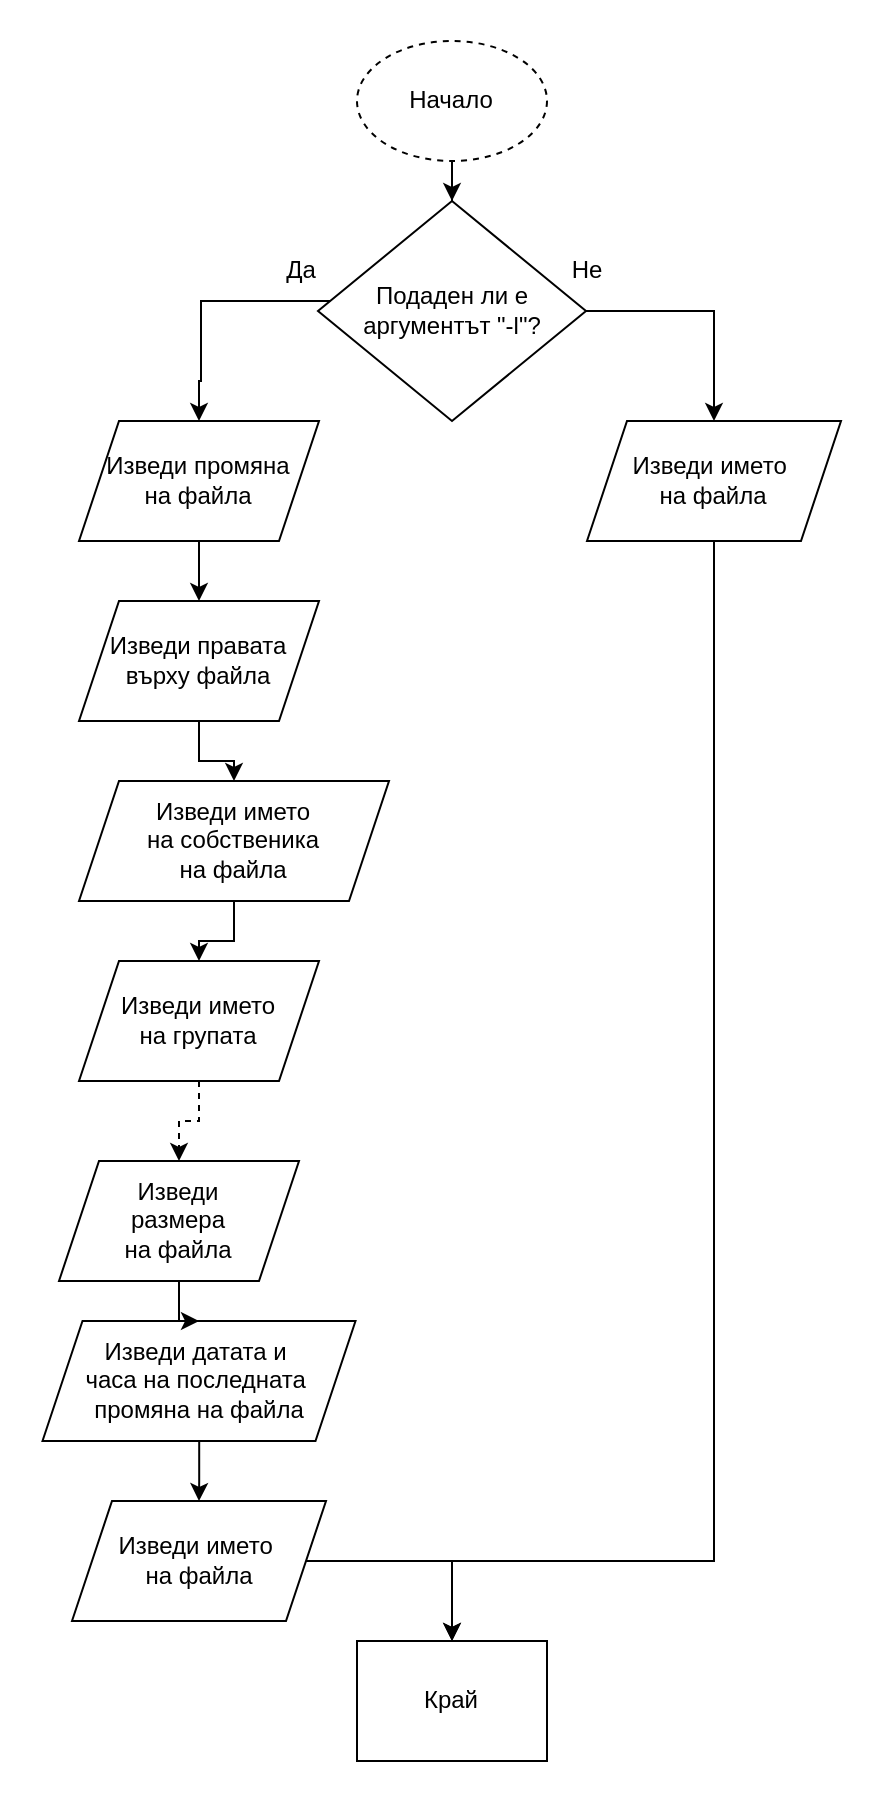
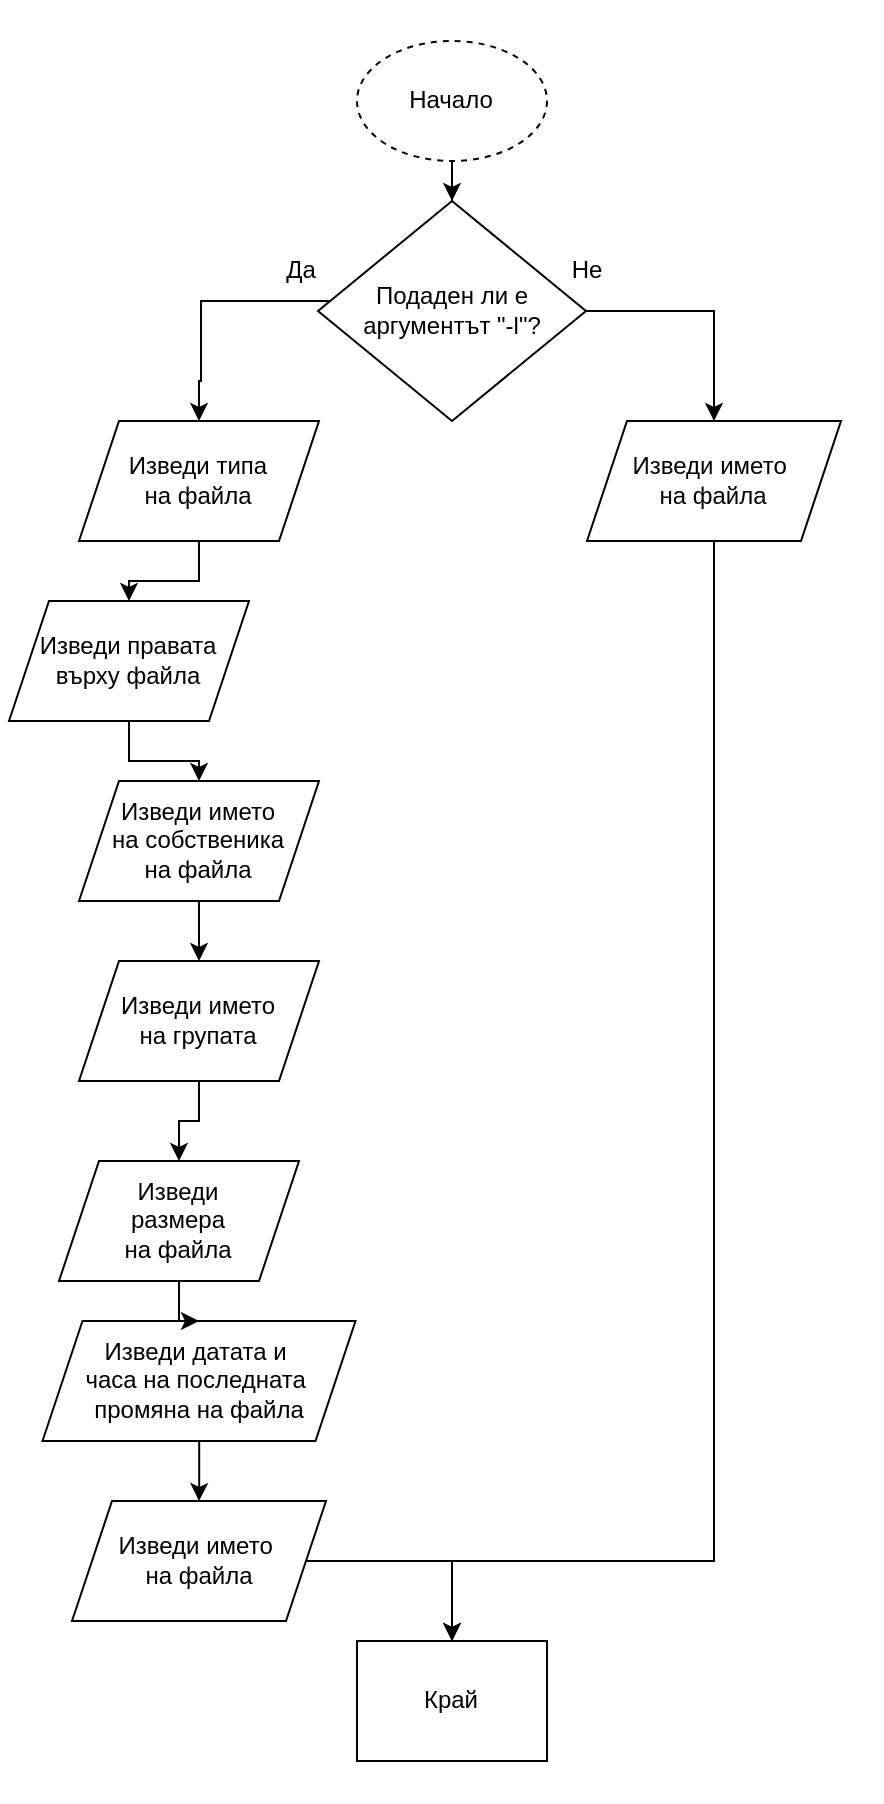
node "Изведи промяна на файла": label "Изведи промяна на файла" -> "Изведи типа на файла"
node "Изведи правата върху файла": moved (199, 661) -> (129, 661)
node "Изведи името на собственика на файла": size 310x120 -> 240x120
edge "Изведи името на групата" -> "Изведи размера на файла": style dashed -> solid
